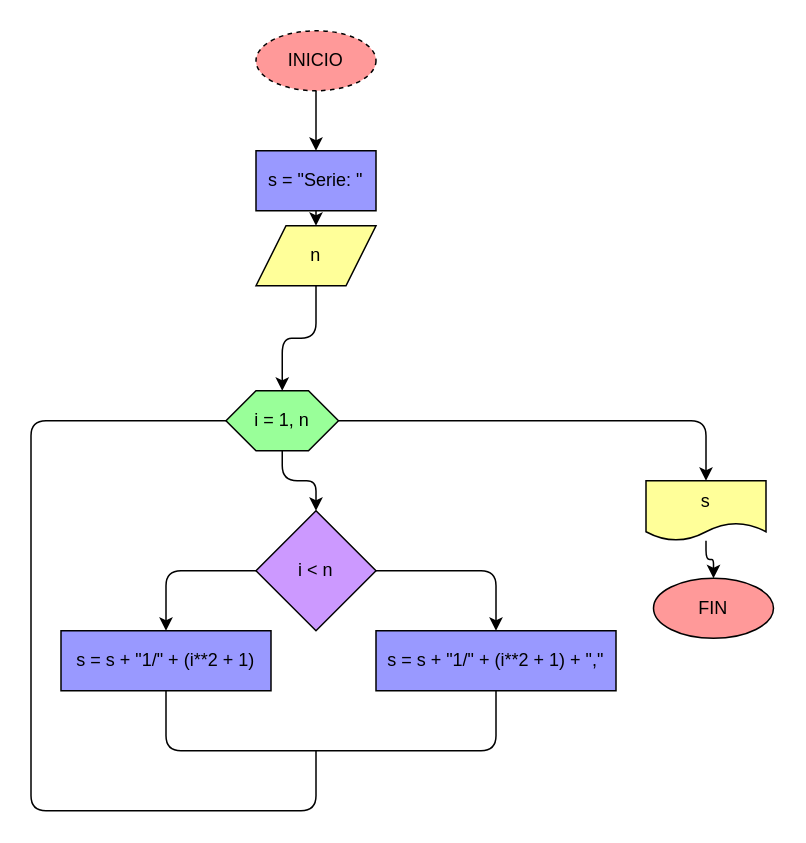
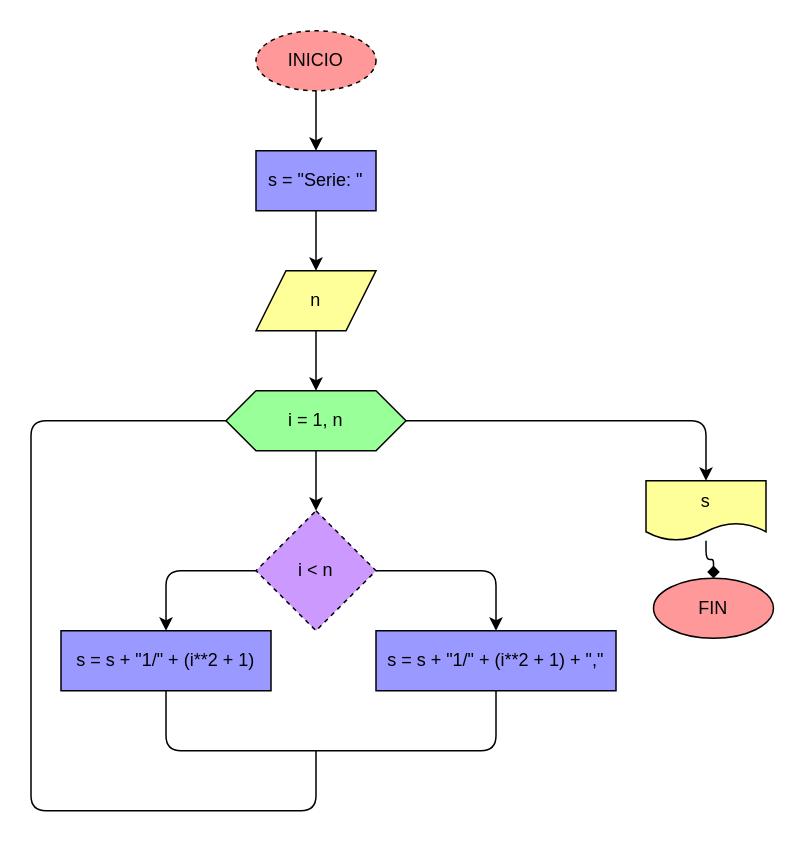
node "n": moved (316, 256) -> (316, 301)
node "i = 1, n": size 113x60 -> 180x60
edge "s" -> "FIN": arrowhead classic -> diamond
node "i < n": style solid -> dashed
